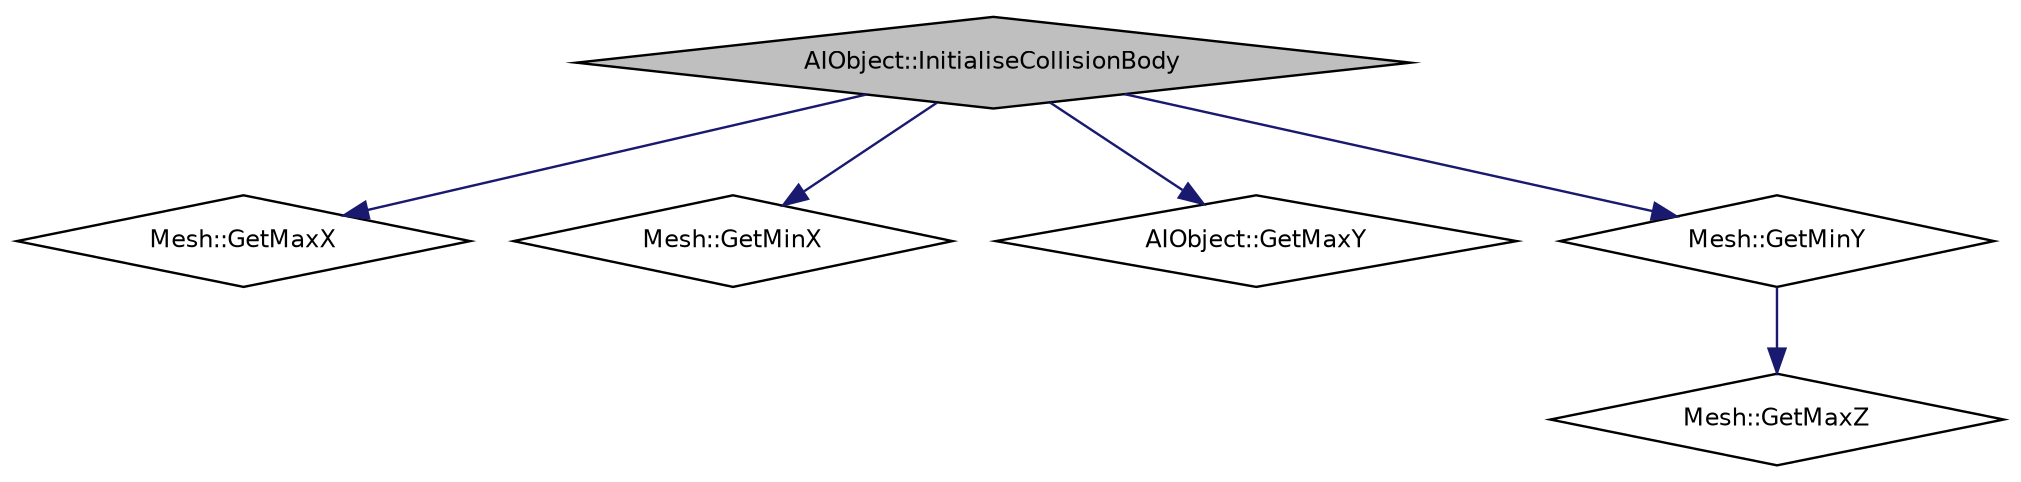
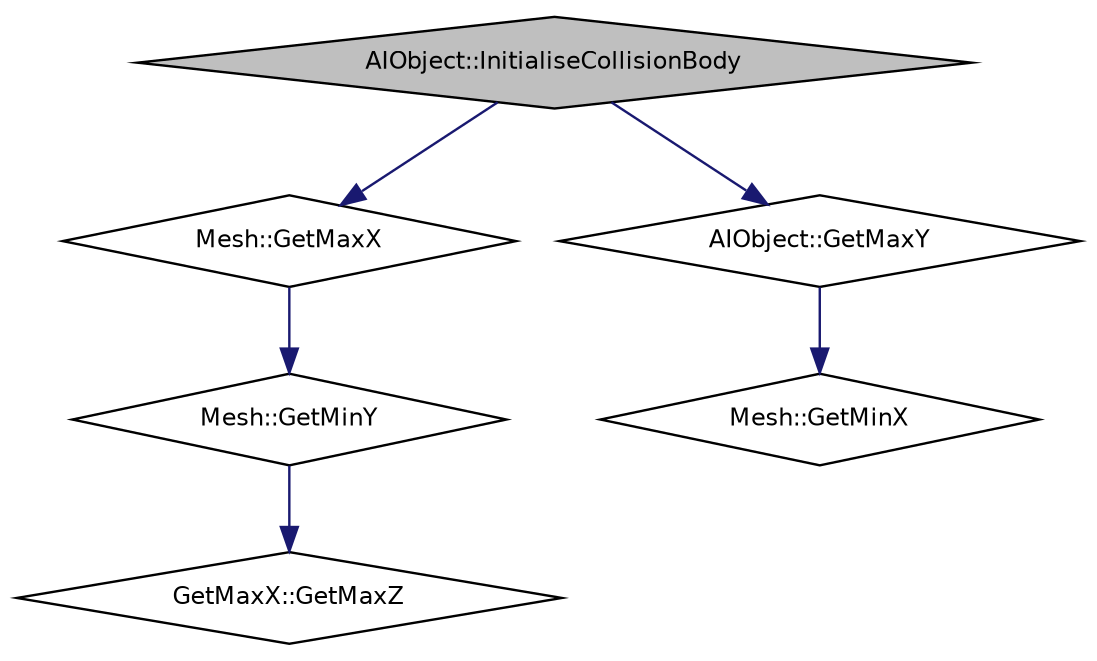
edge "AIObject::InitialiseCollisionBody" -> "Mesh::GetMinX": now "AIObject::GetMaxY" -> "Mesh::GetMinX"
edge "AIObject::InitialiseCollisionBody" -> "Mesh::GetMinY": now "Mesh::GetMaxX" -> "Mesh::GetMinY"
node "Mesh::GetMaxZ": label "Mesh::GetMaxZ" -> "GetMaxX::GetMaxZ"
